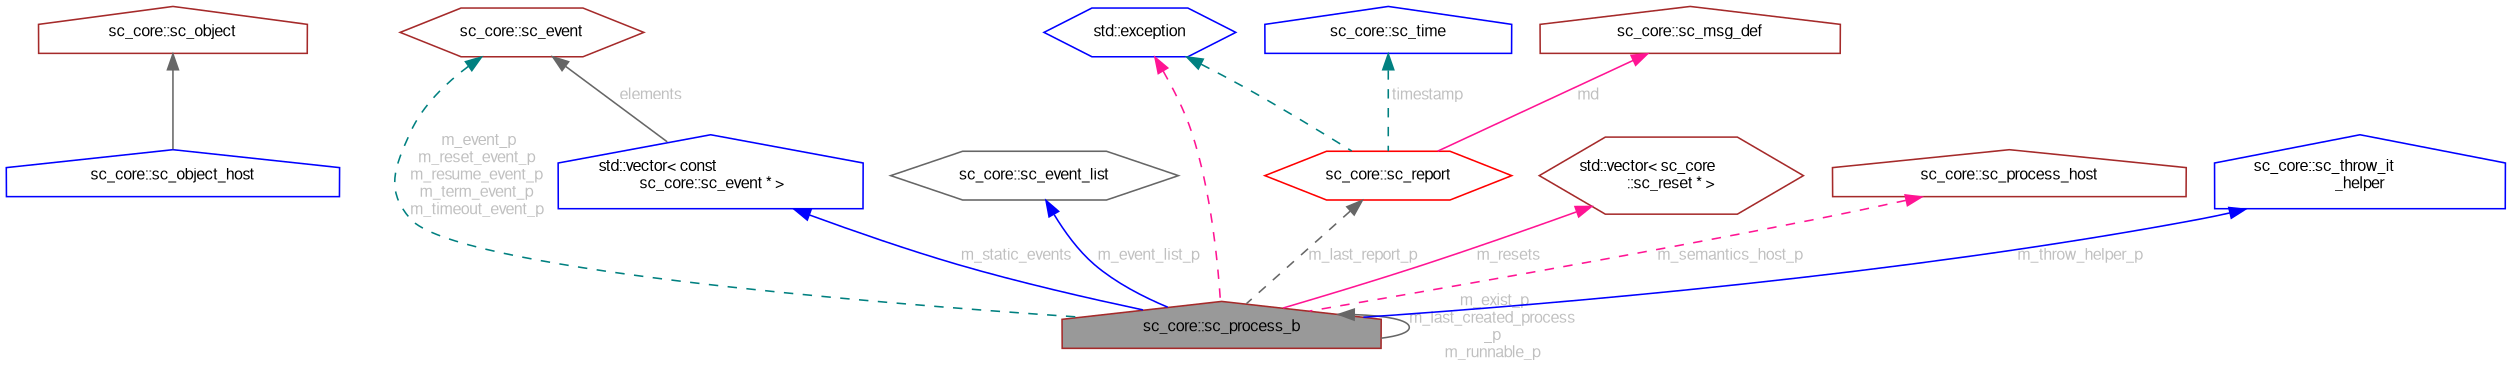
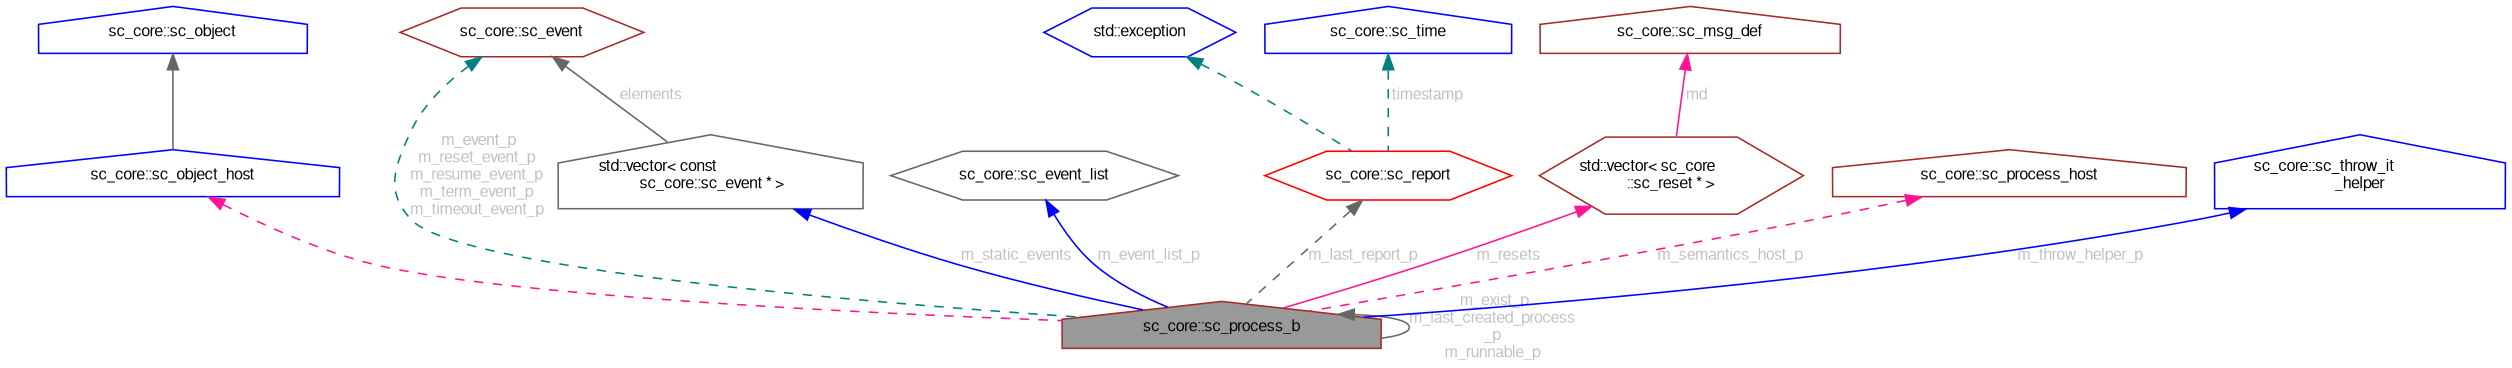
node "sc_core::sc_object": color brown -> blue
edge "sc_core::sc_report" -> "sc_core::sc_msg_def": now "std::vector< sc_core ::sc_reset * >" -> "sc_core::sc_msg_def"
node "std::vector< const sc_core::sc_event * >": color blue -> gray40
edge "sc_core::sc_process_b" -> "std::exception": now "sc_core::sc_process_b" -> "sc_core::sc_object_host"
